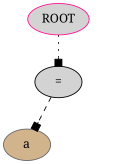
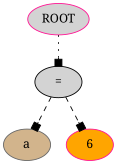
node "6": added
